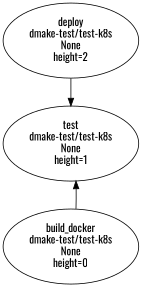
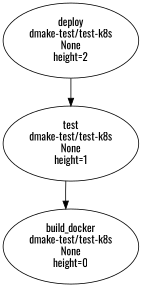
edge "build_docker dmake-test/test-k8s None height=0" -> "test dmake-test/test-k8s None height=1": reversed
